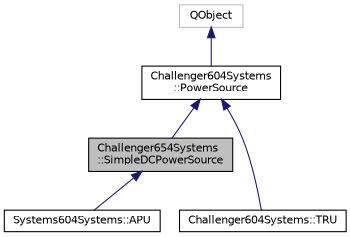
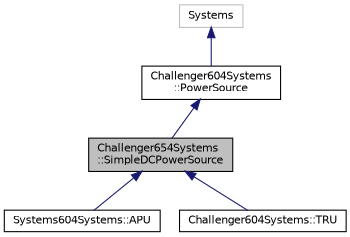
node "QObject": label "QObject" -> "Systems"
edge "Challenger604Systems::TRU" -> "Challenger604Systems ::PowerSource": now "Challenger604Systems::TRU" -> "Challenger654Systems ::SimpleDCPowerSource"
